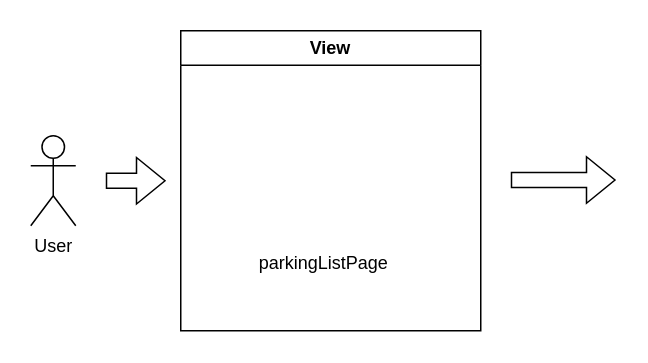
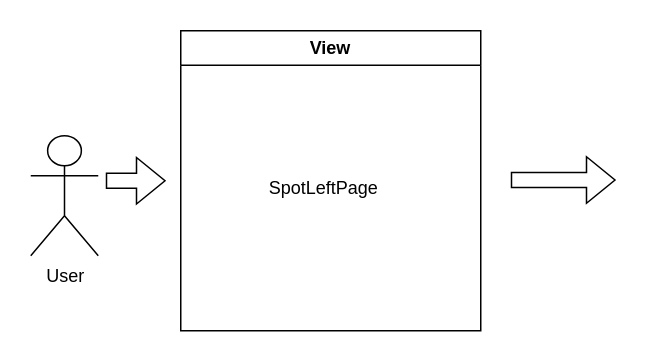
node "User": size 45x90 -> 68x120
node "SpotLeftPage": added
node "parkingListPage": removed
